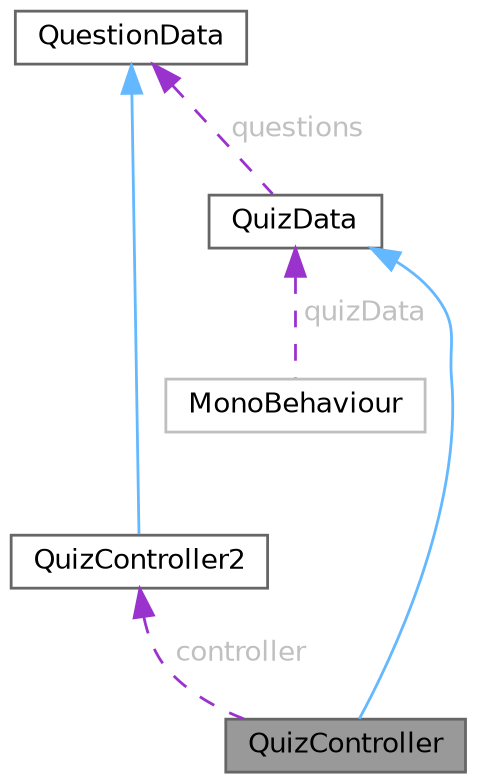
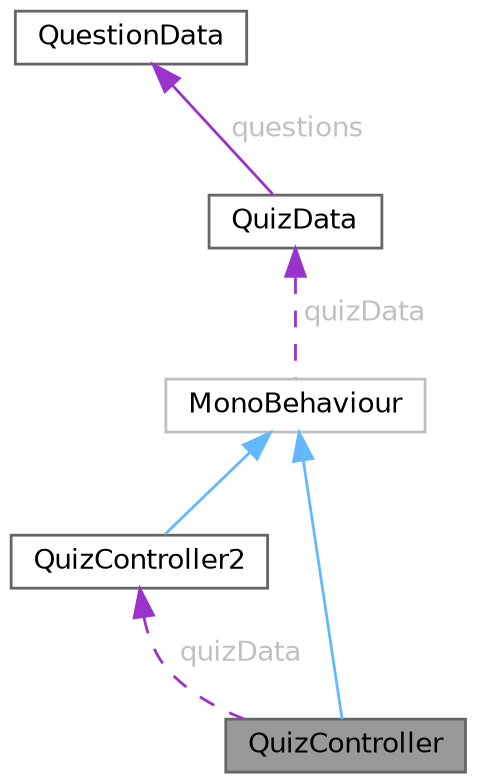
edge "QuizData" -> "QuestionData": style dashed -> solid
edge "QuizController2" -> "QuestionData": now "QuizController2" -> "MonoBehaviour"
edge "QuizController" -> "QuizData": now "QuizController" -> "MonoBehaviour"
edge "QuizController" -> "QuizController2": label " controller" -> " quizData"
